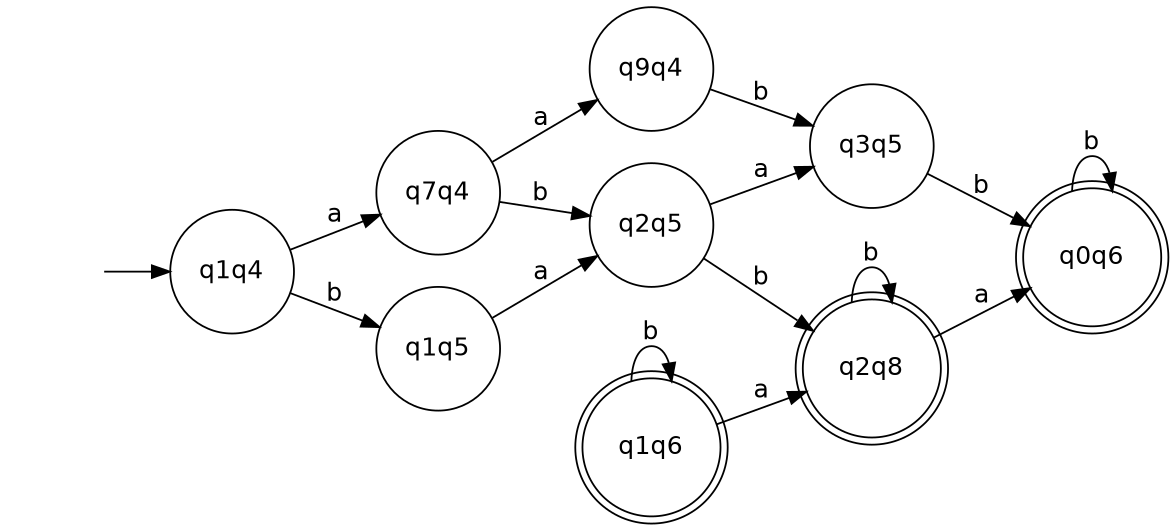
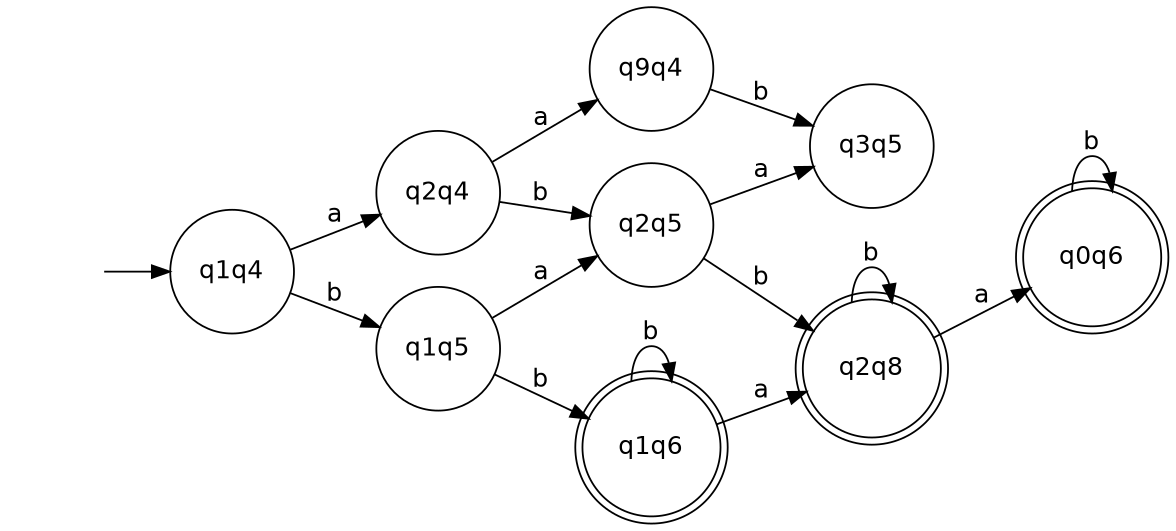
node "q7q4": label "q7q4" -> "q2q4"
edge "q3q5" -> "q0q6": removed, label "b"
edge "q1q5" -> "q1q6": added, label "b"
